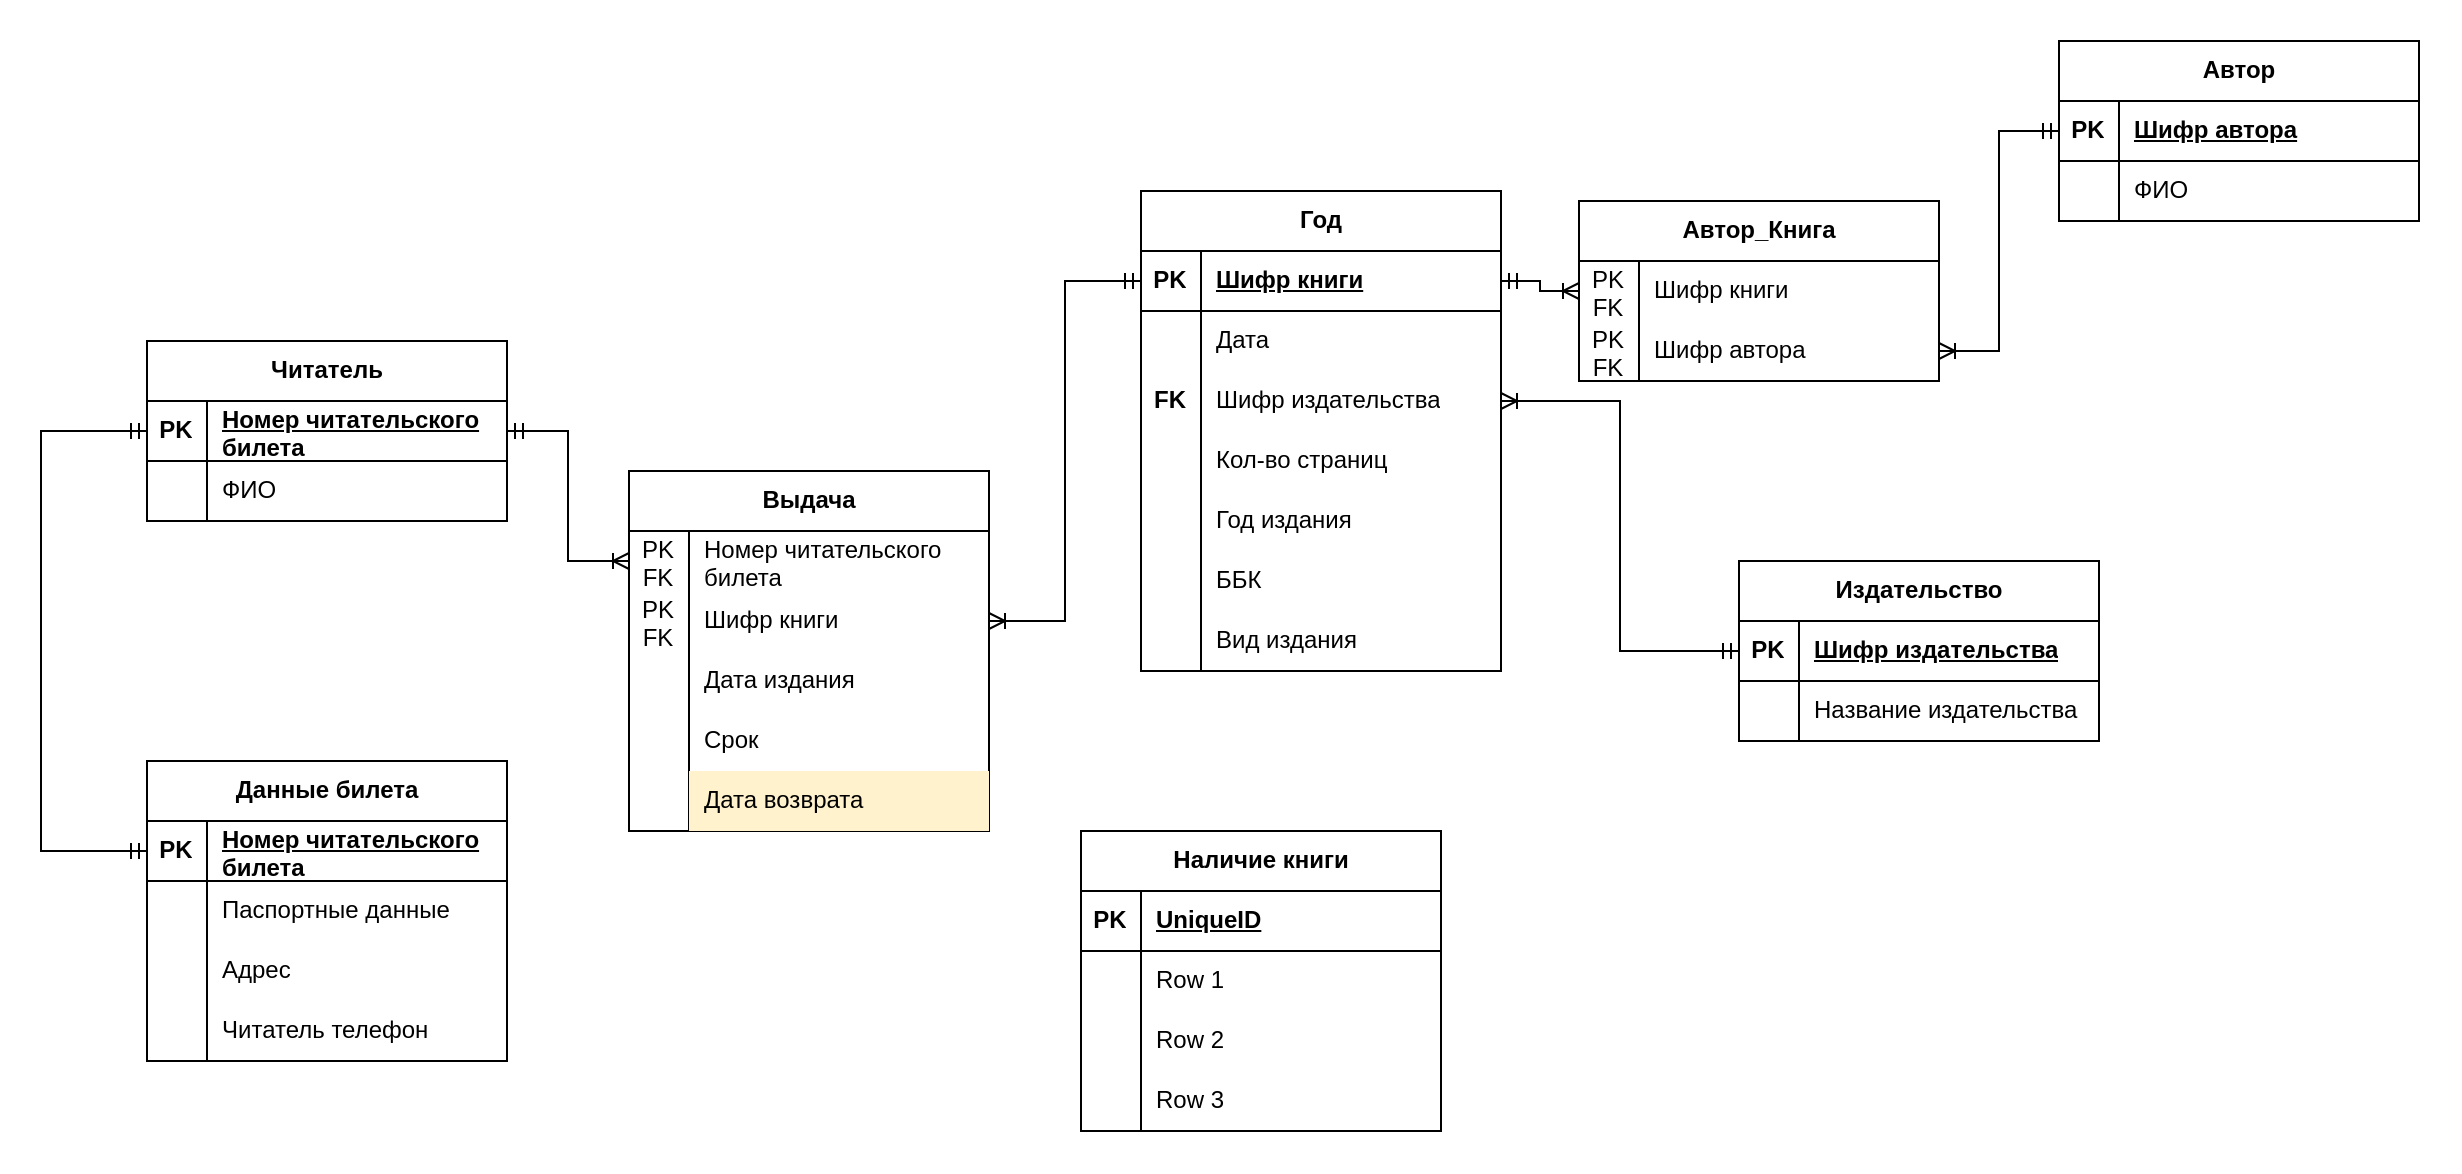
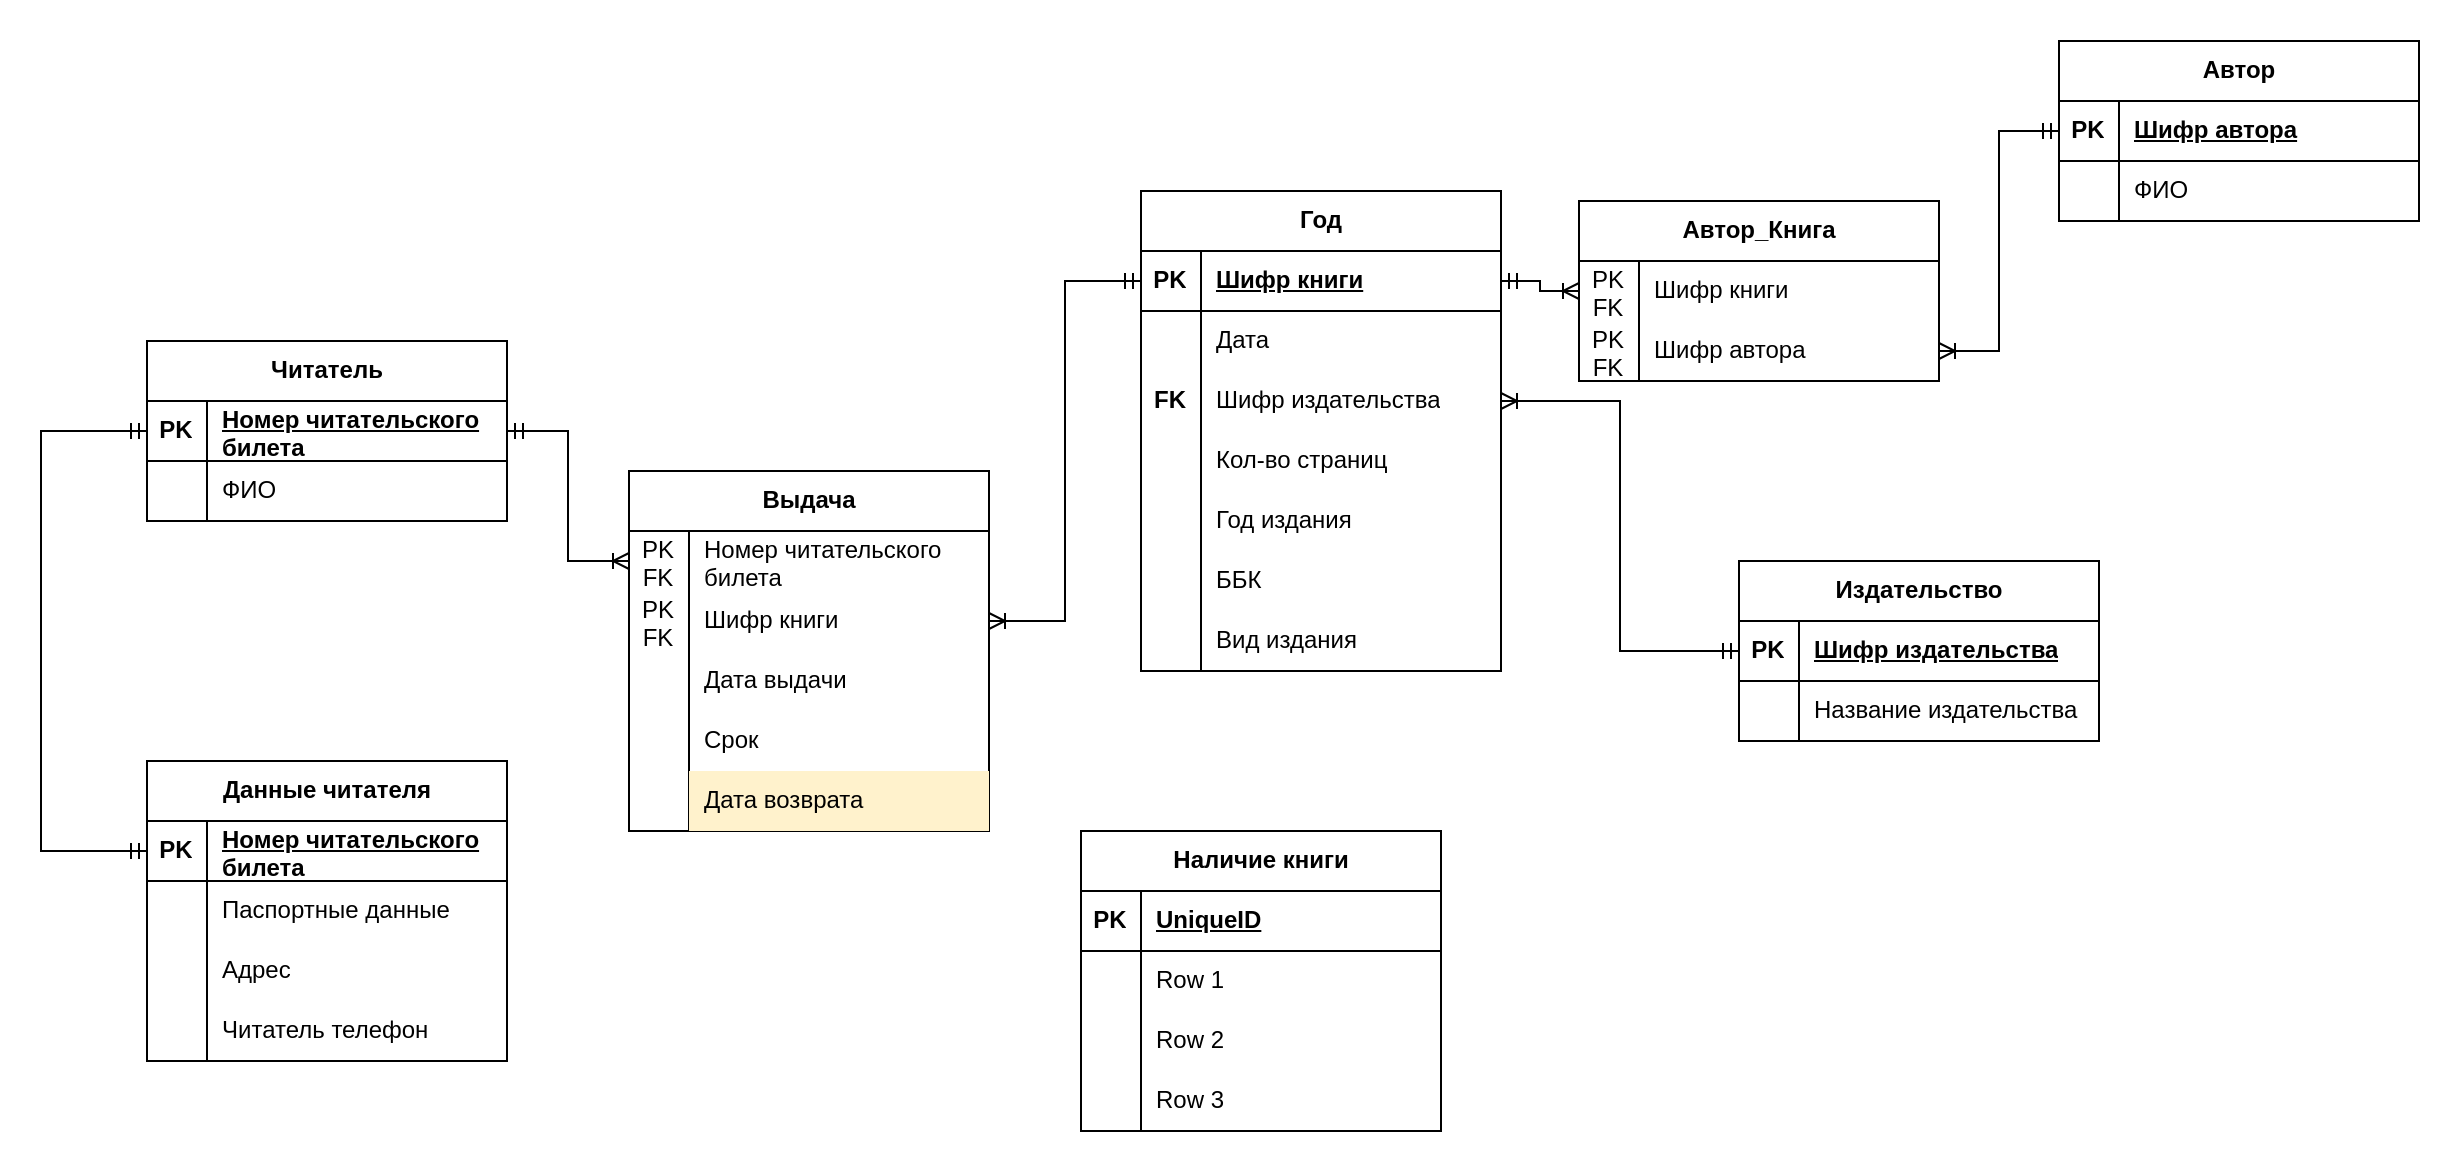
node "Дата издания": label "Дата издания" -> "Дата выдачи"
node "Данные билета": label "Данные билета" -> "Данные читателя"
